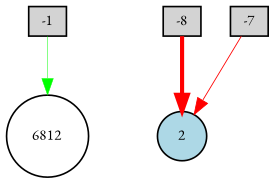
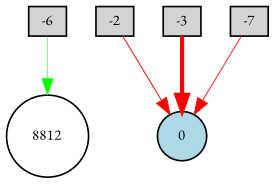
node "-1": label "-1" -> "-6"
node "-2": added
node "-8": label "-8" -> "-3"
node "6812": label "6812" -> "8812"
node "2": label "2" -> "0"
